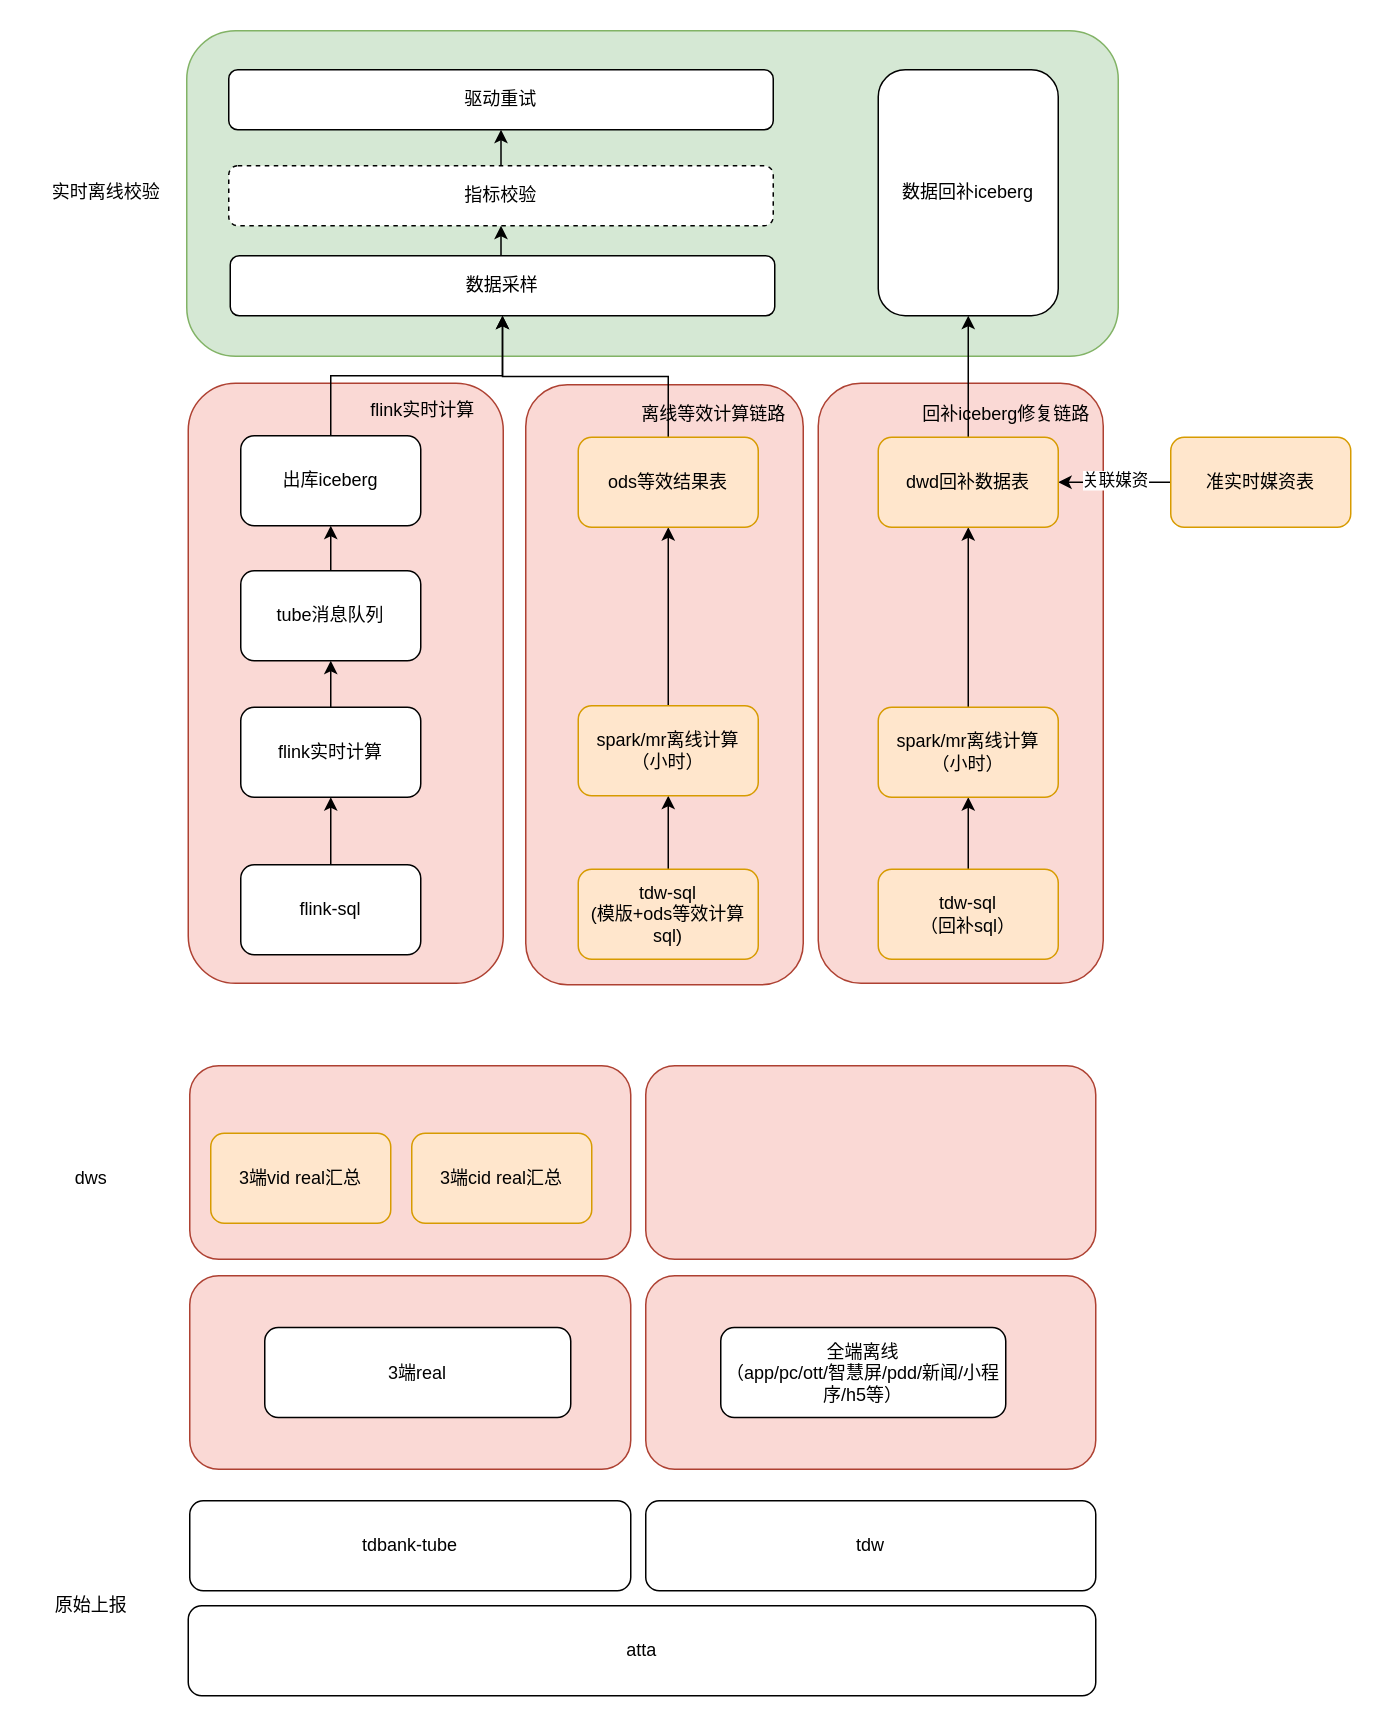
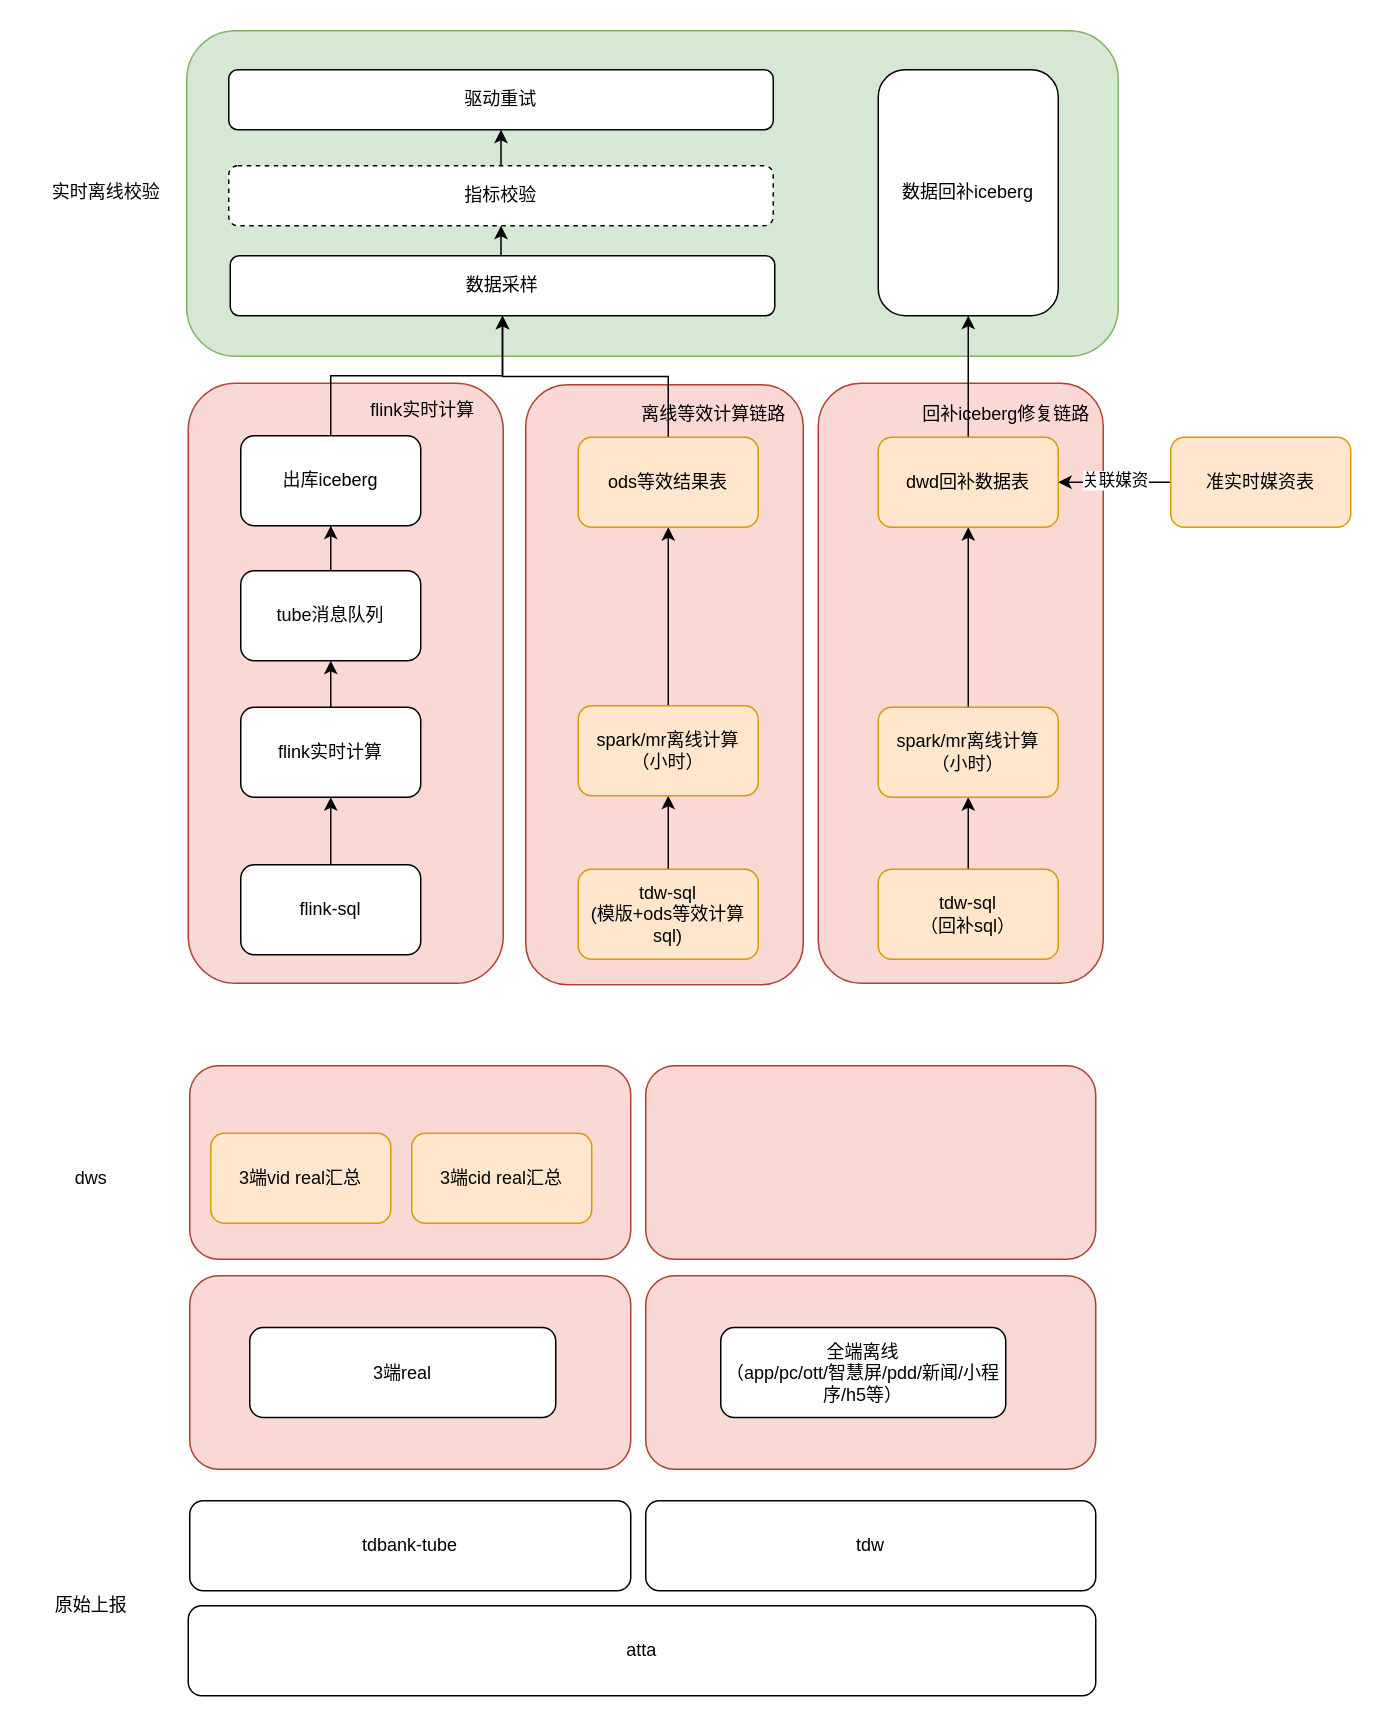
node "3端real": moved (418, 1373) -> (403, 1373)
